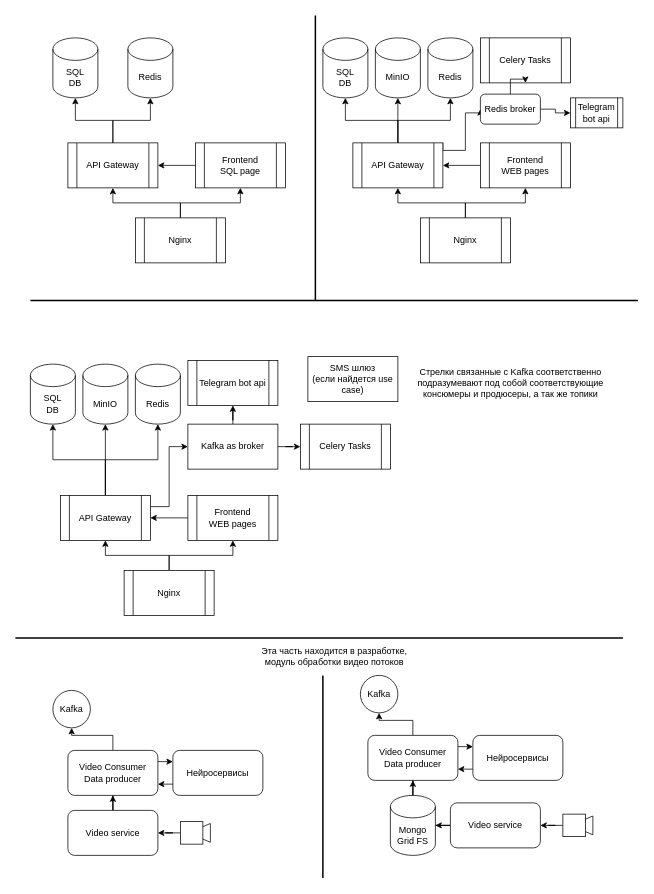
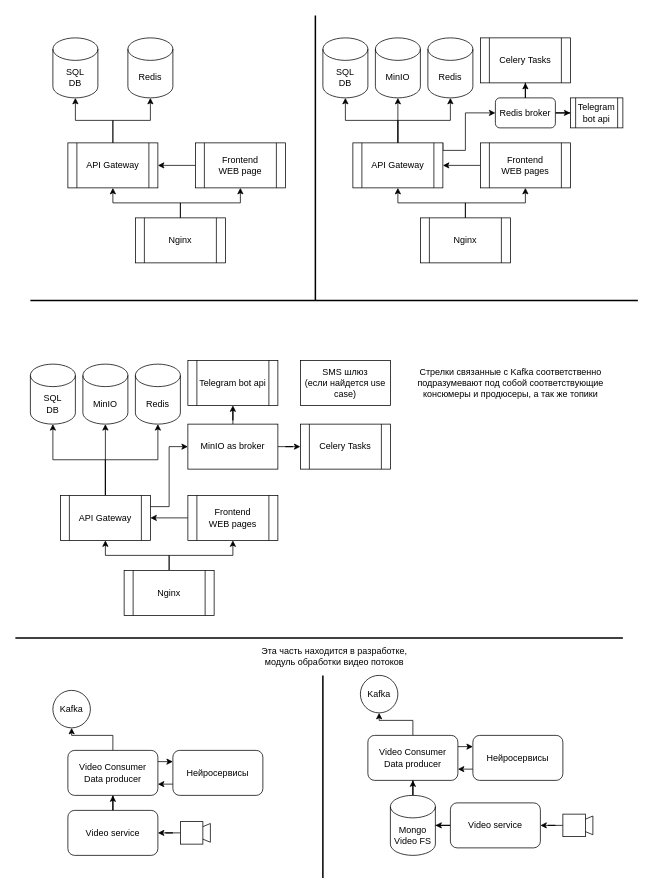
node "Redis broker": moved (510, 109) -> (525, 113)
node "Frontend SQL page": label "Frontend SQL page" -> "Frontend WEB page"
node "SMS шлюз (если найдется use case)": moved (353, 379) -> (345, 383)
node "Kafka as broker": label "Kafka as broker" -> "MinIO as broker"
node "Mongo Grid FS": label "Mongo Grid FS" -> "Mongo Video FS"
